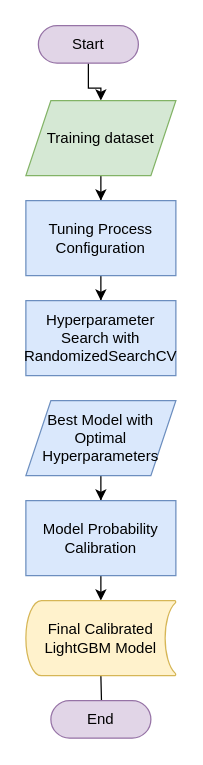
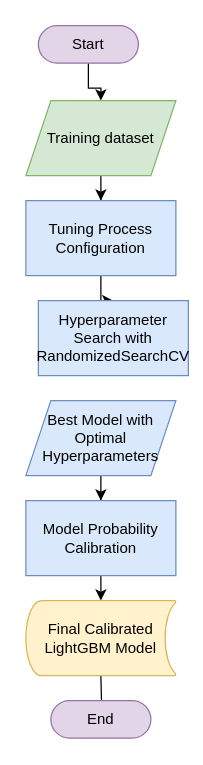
node "Hyperparameter Search with RandomizedSearchCV": moved (101, 338) -> (113, 338)
